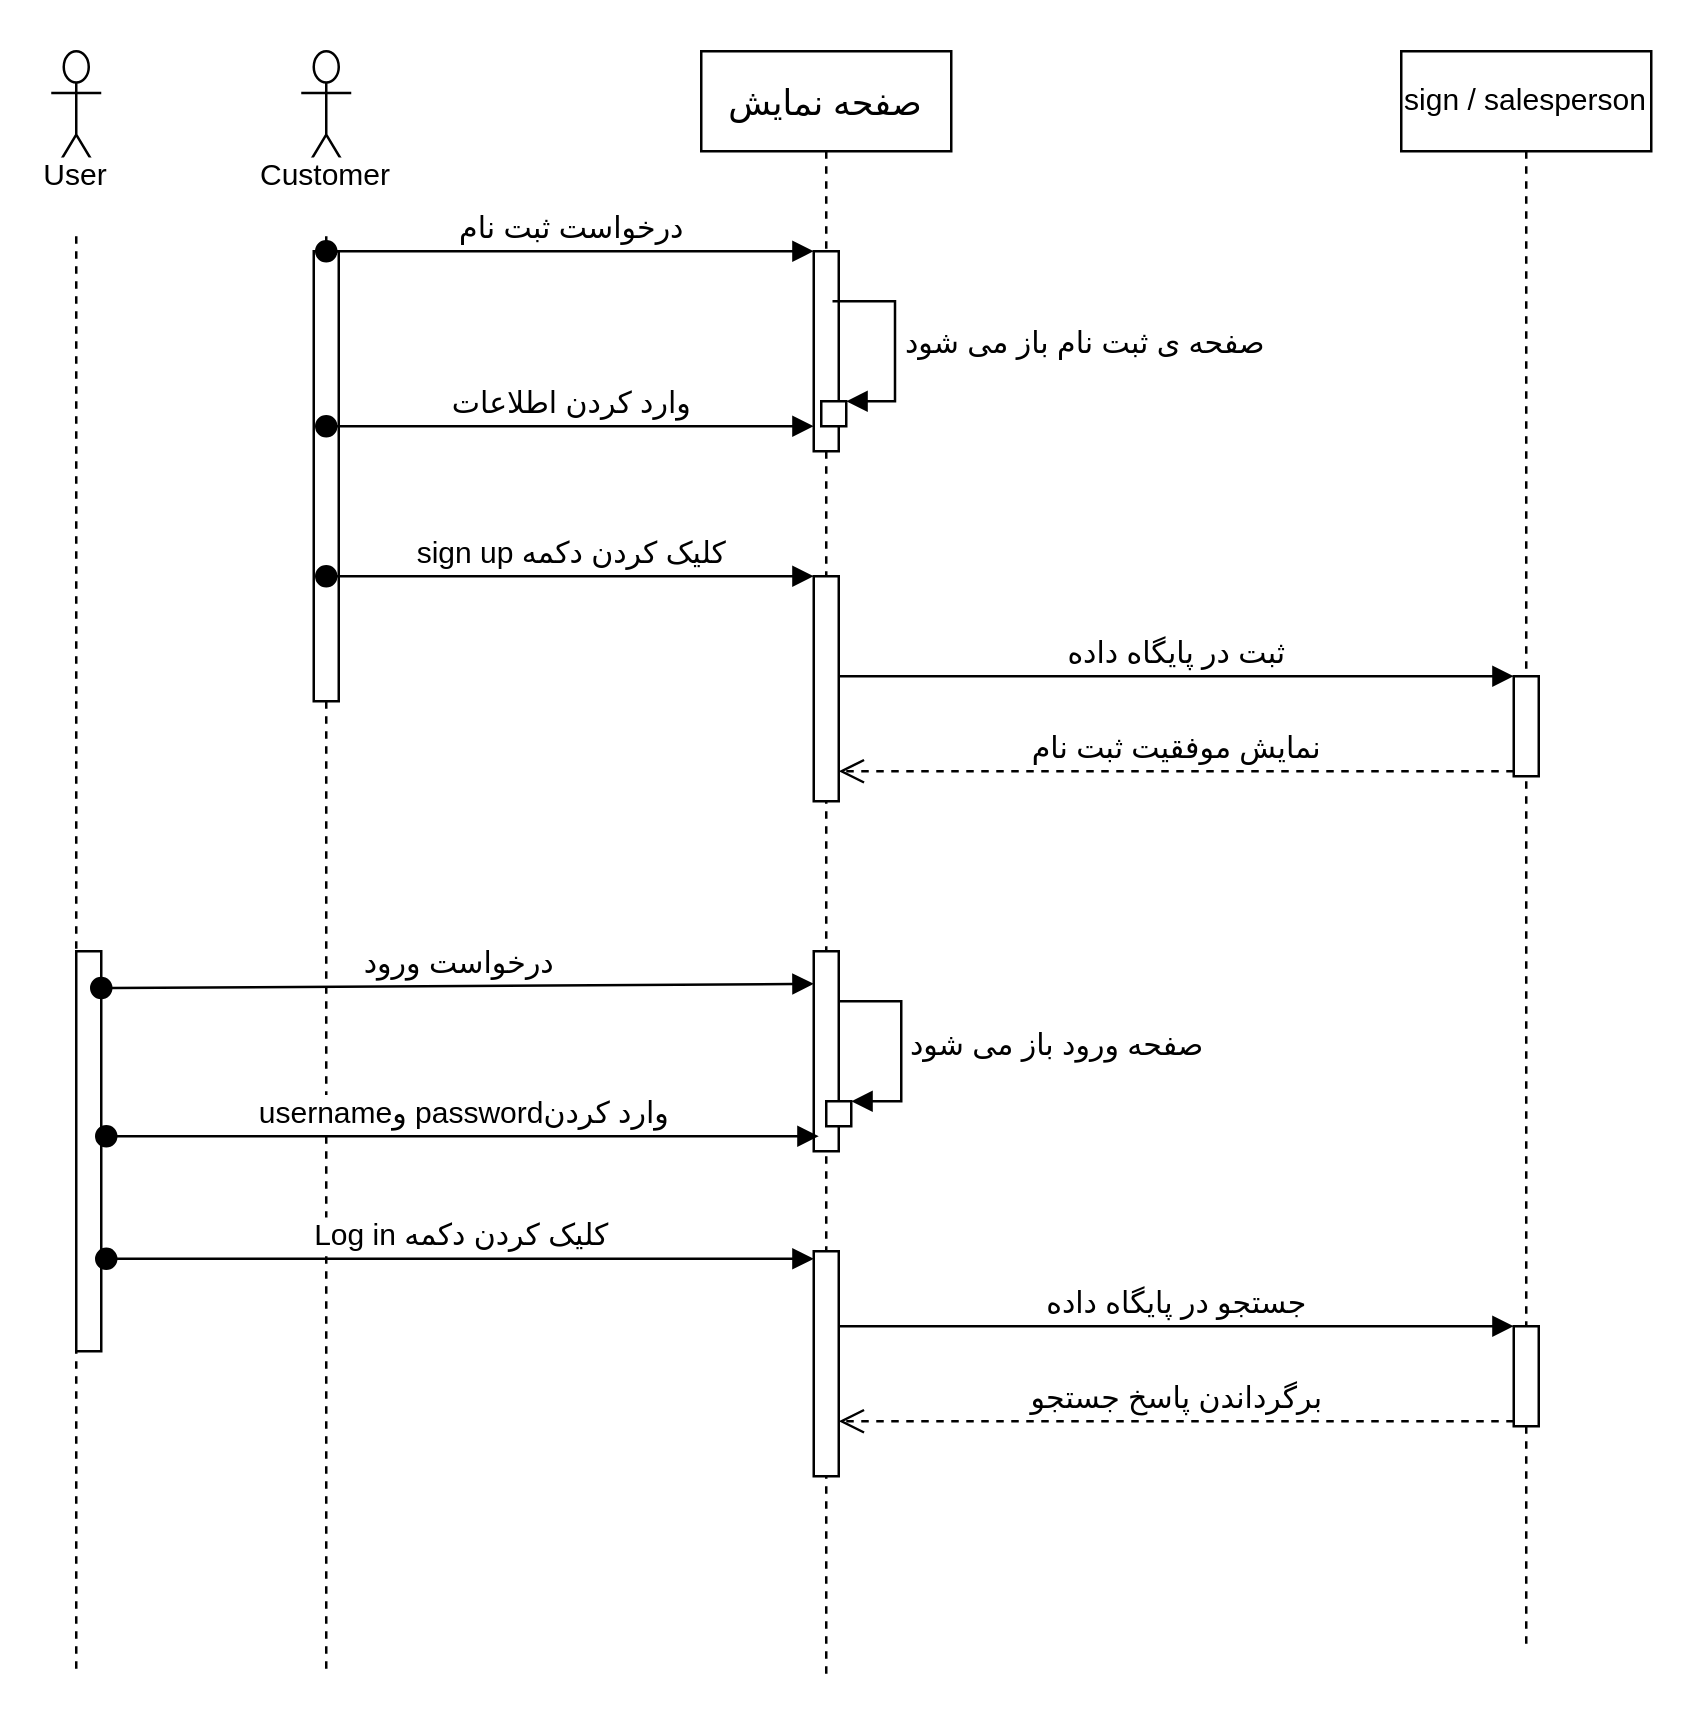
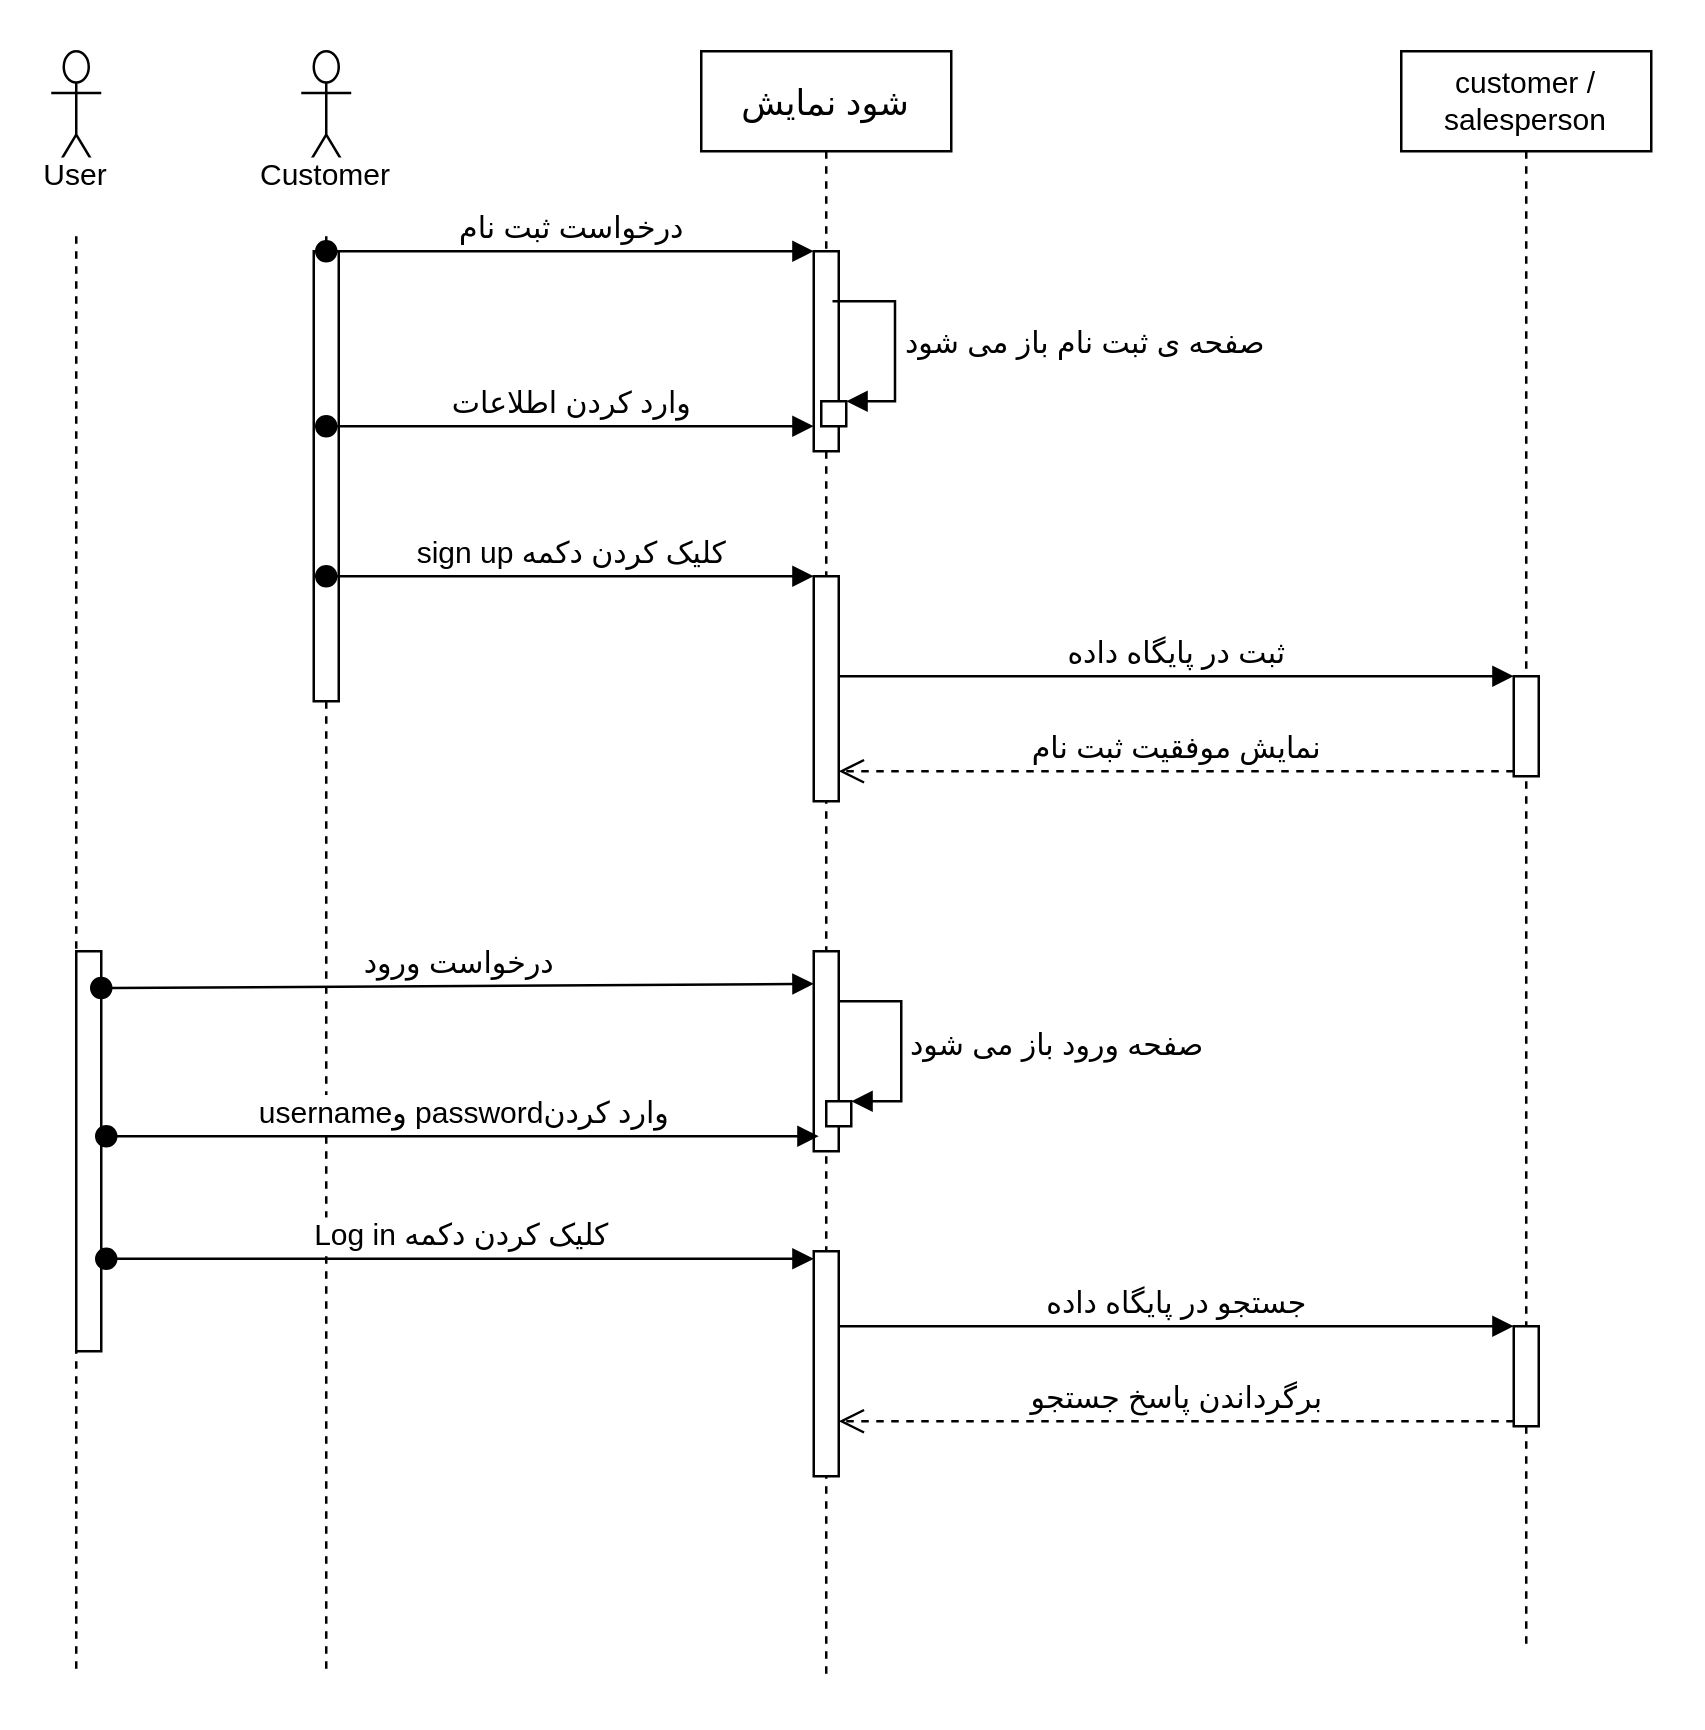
node "صفحه نمایش": label "صفحه نمایش" -> "شود نمایش"
node "sign / salesperson": label "sign / salesperson" -> "customer / salesperson"
